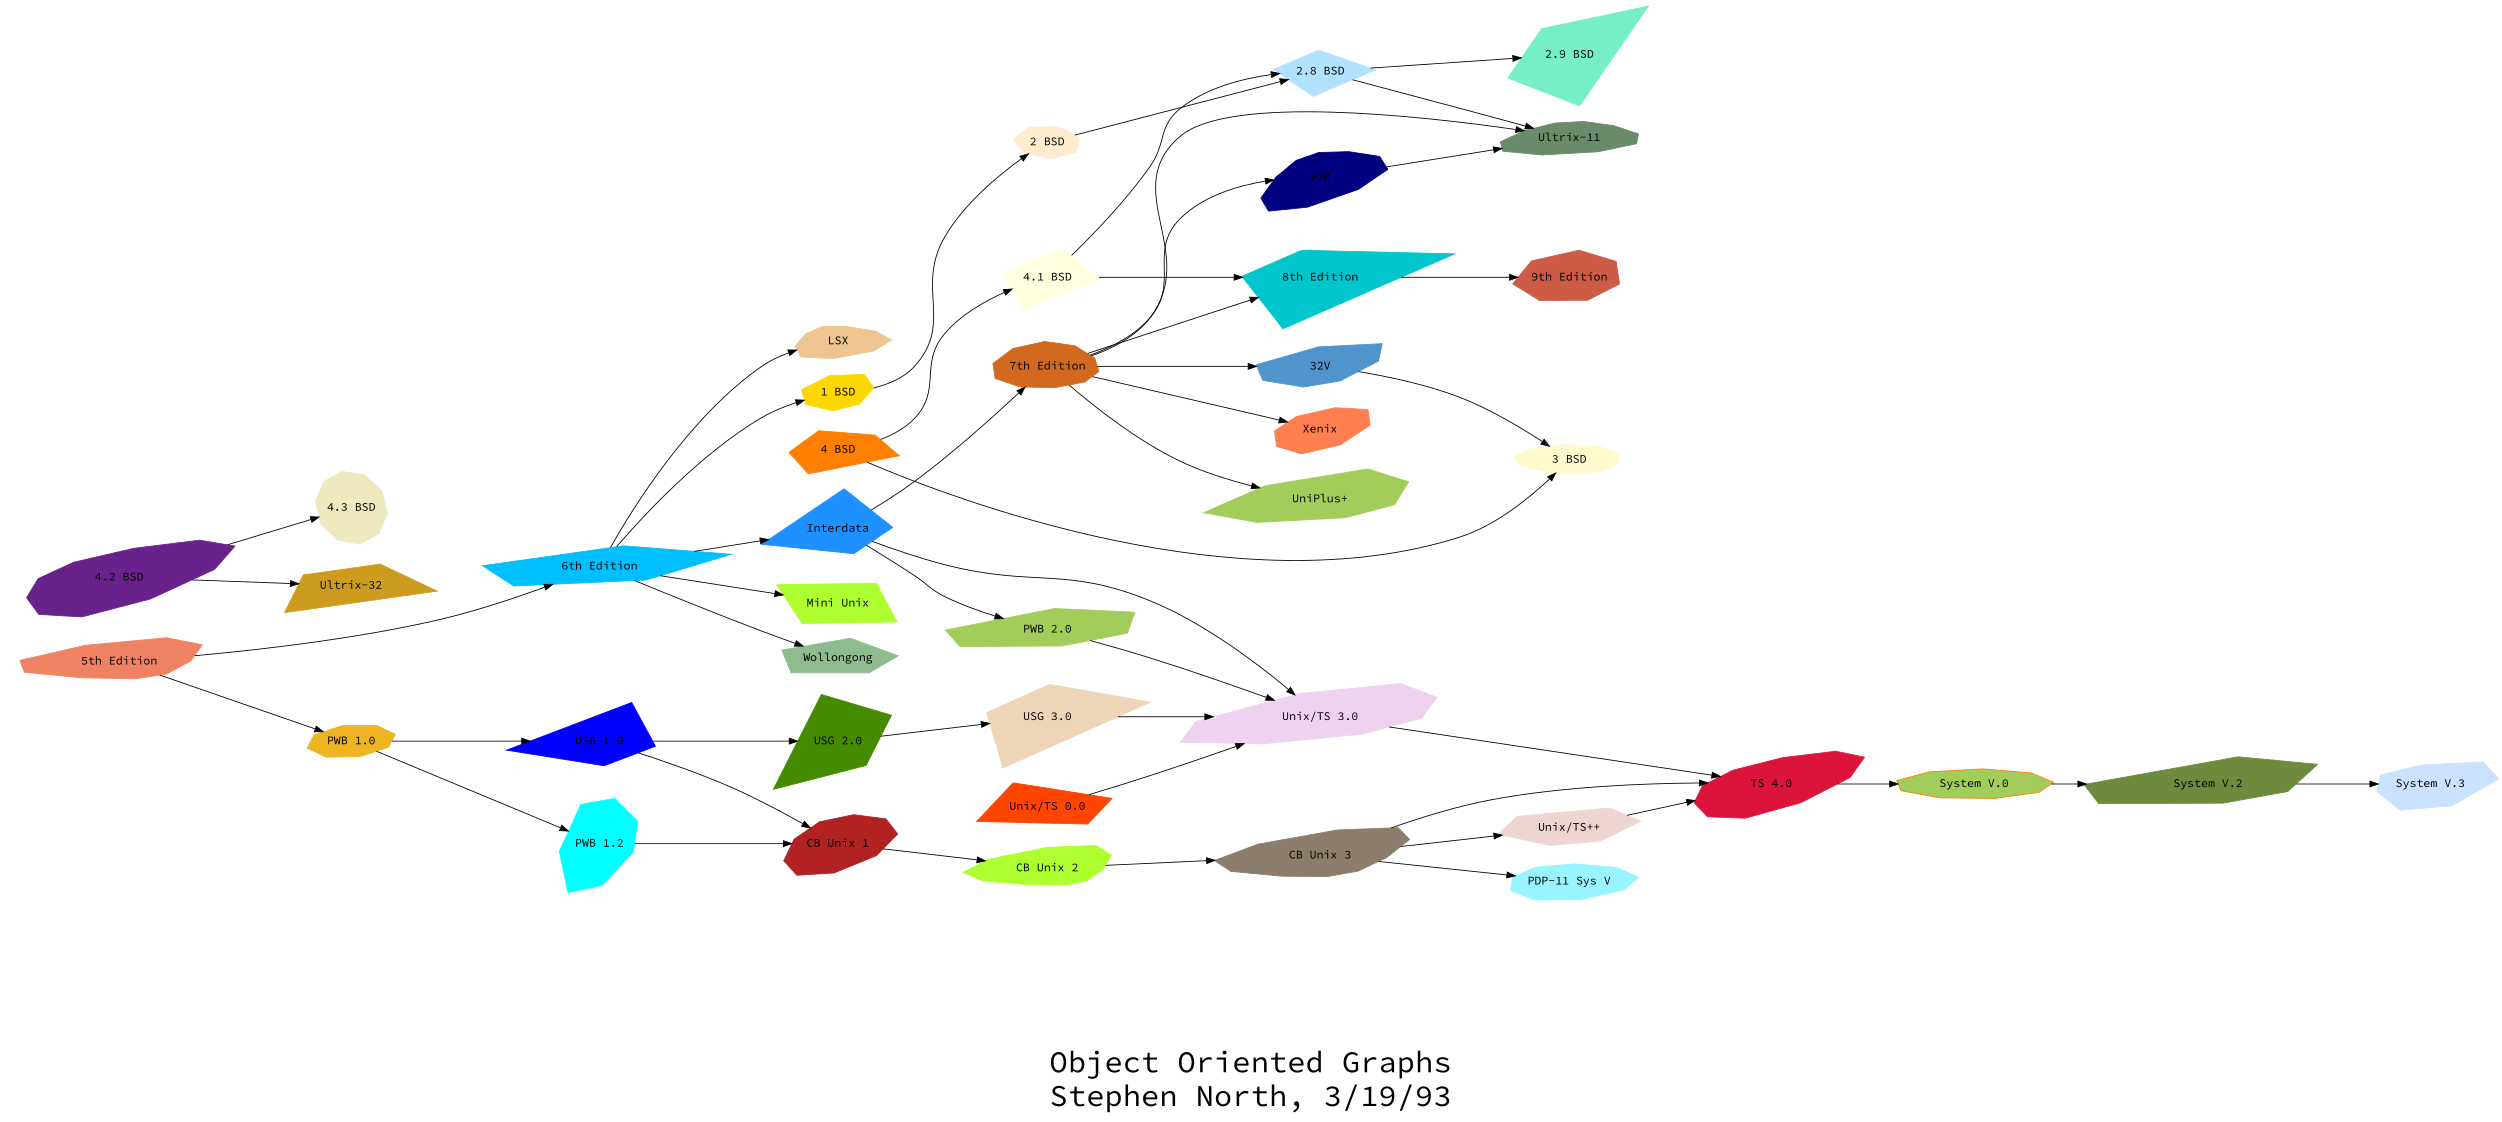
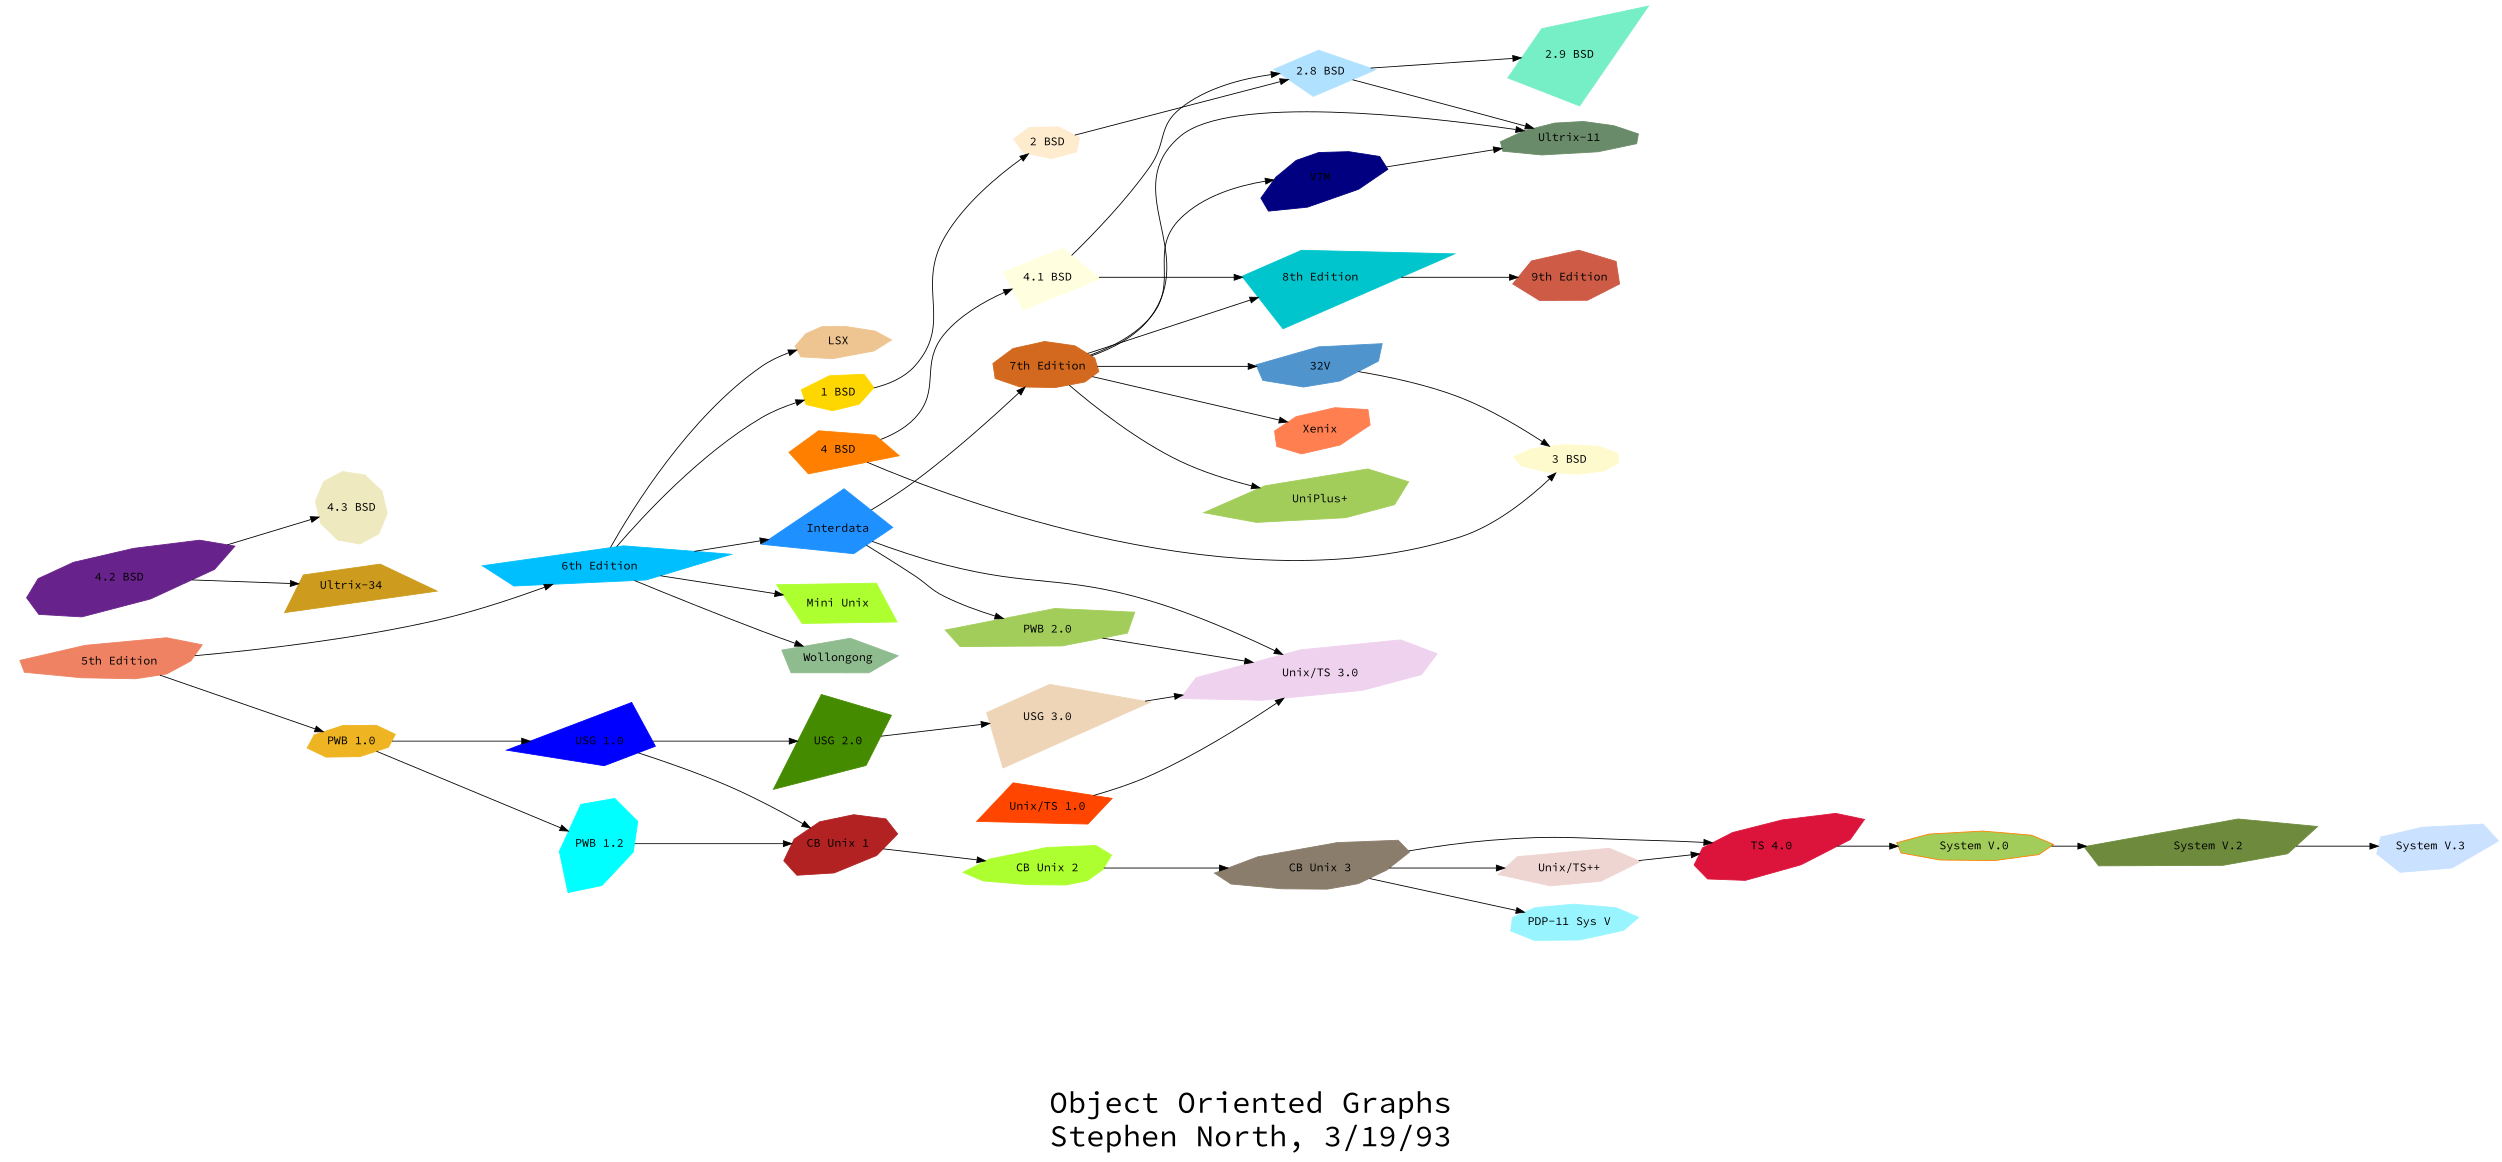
node "Ultrix-32": label "Ultrix-32" -> "Ultrix-34"
edge "Unix/TS 3.0" -> "TS 4.0": removed
node "Unix/TS 0.0": label "Unix/TS 0.0" -> "Unix/TS 1.0"
